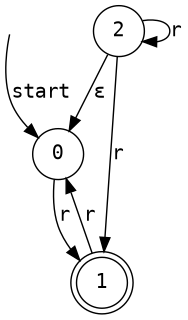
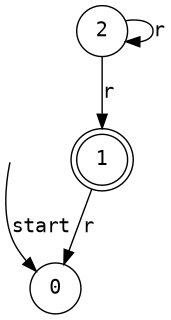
edge "2" -> "0": removed, label "ε"
edge "0" -> "1": removed, label "r"
